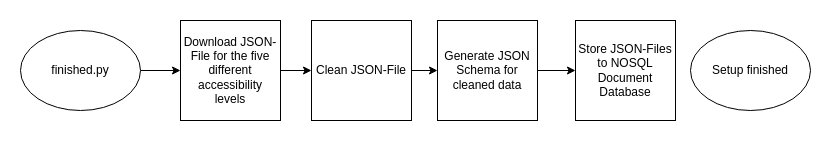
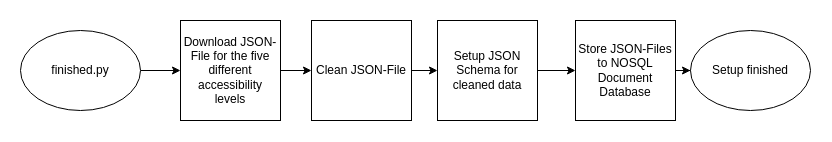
node "Generate JSON Schema for cleaned data": label "Generate JSON Schema for cleaned data" -> "Setup JSON Schema for cleaned data"
edge "Store JSON-Files to NOSQL Document Database" -> "Setup finished": added
